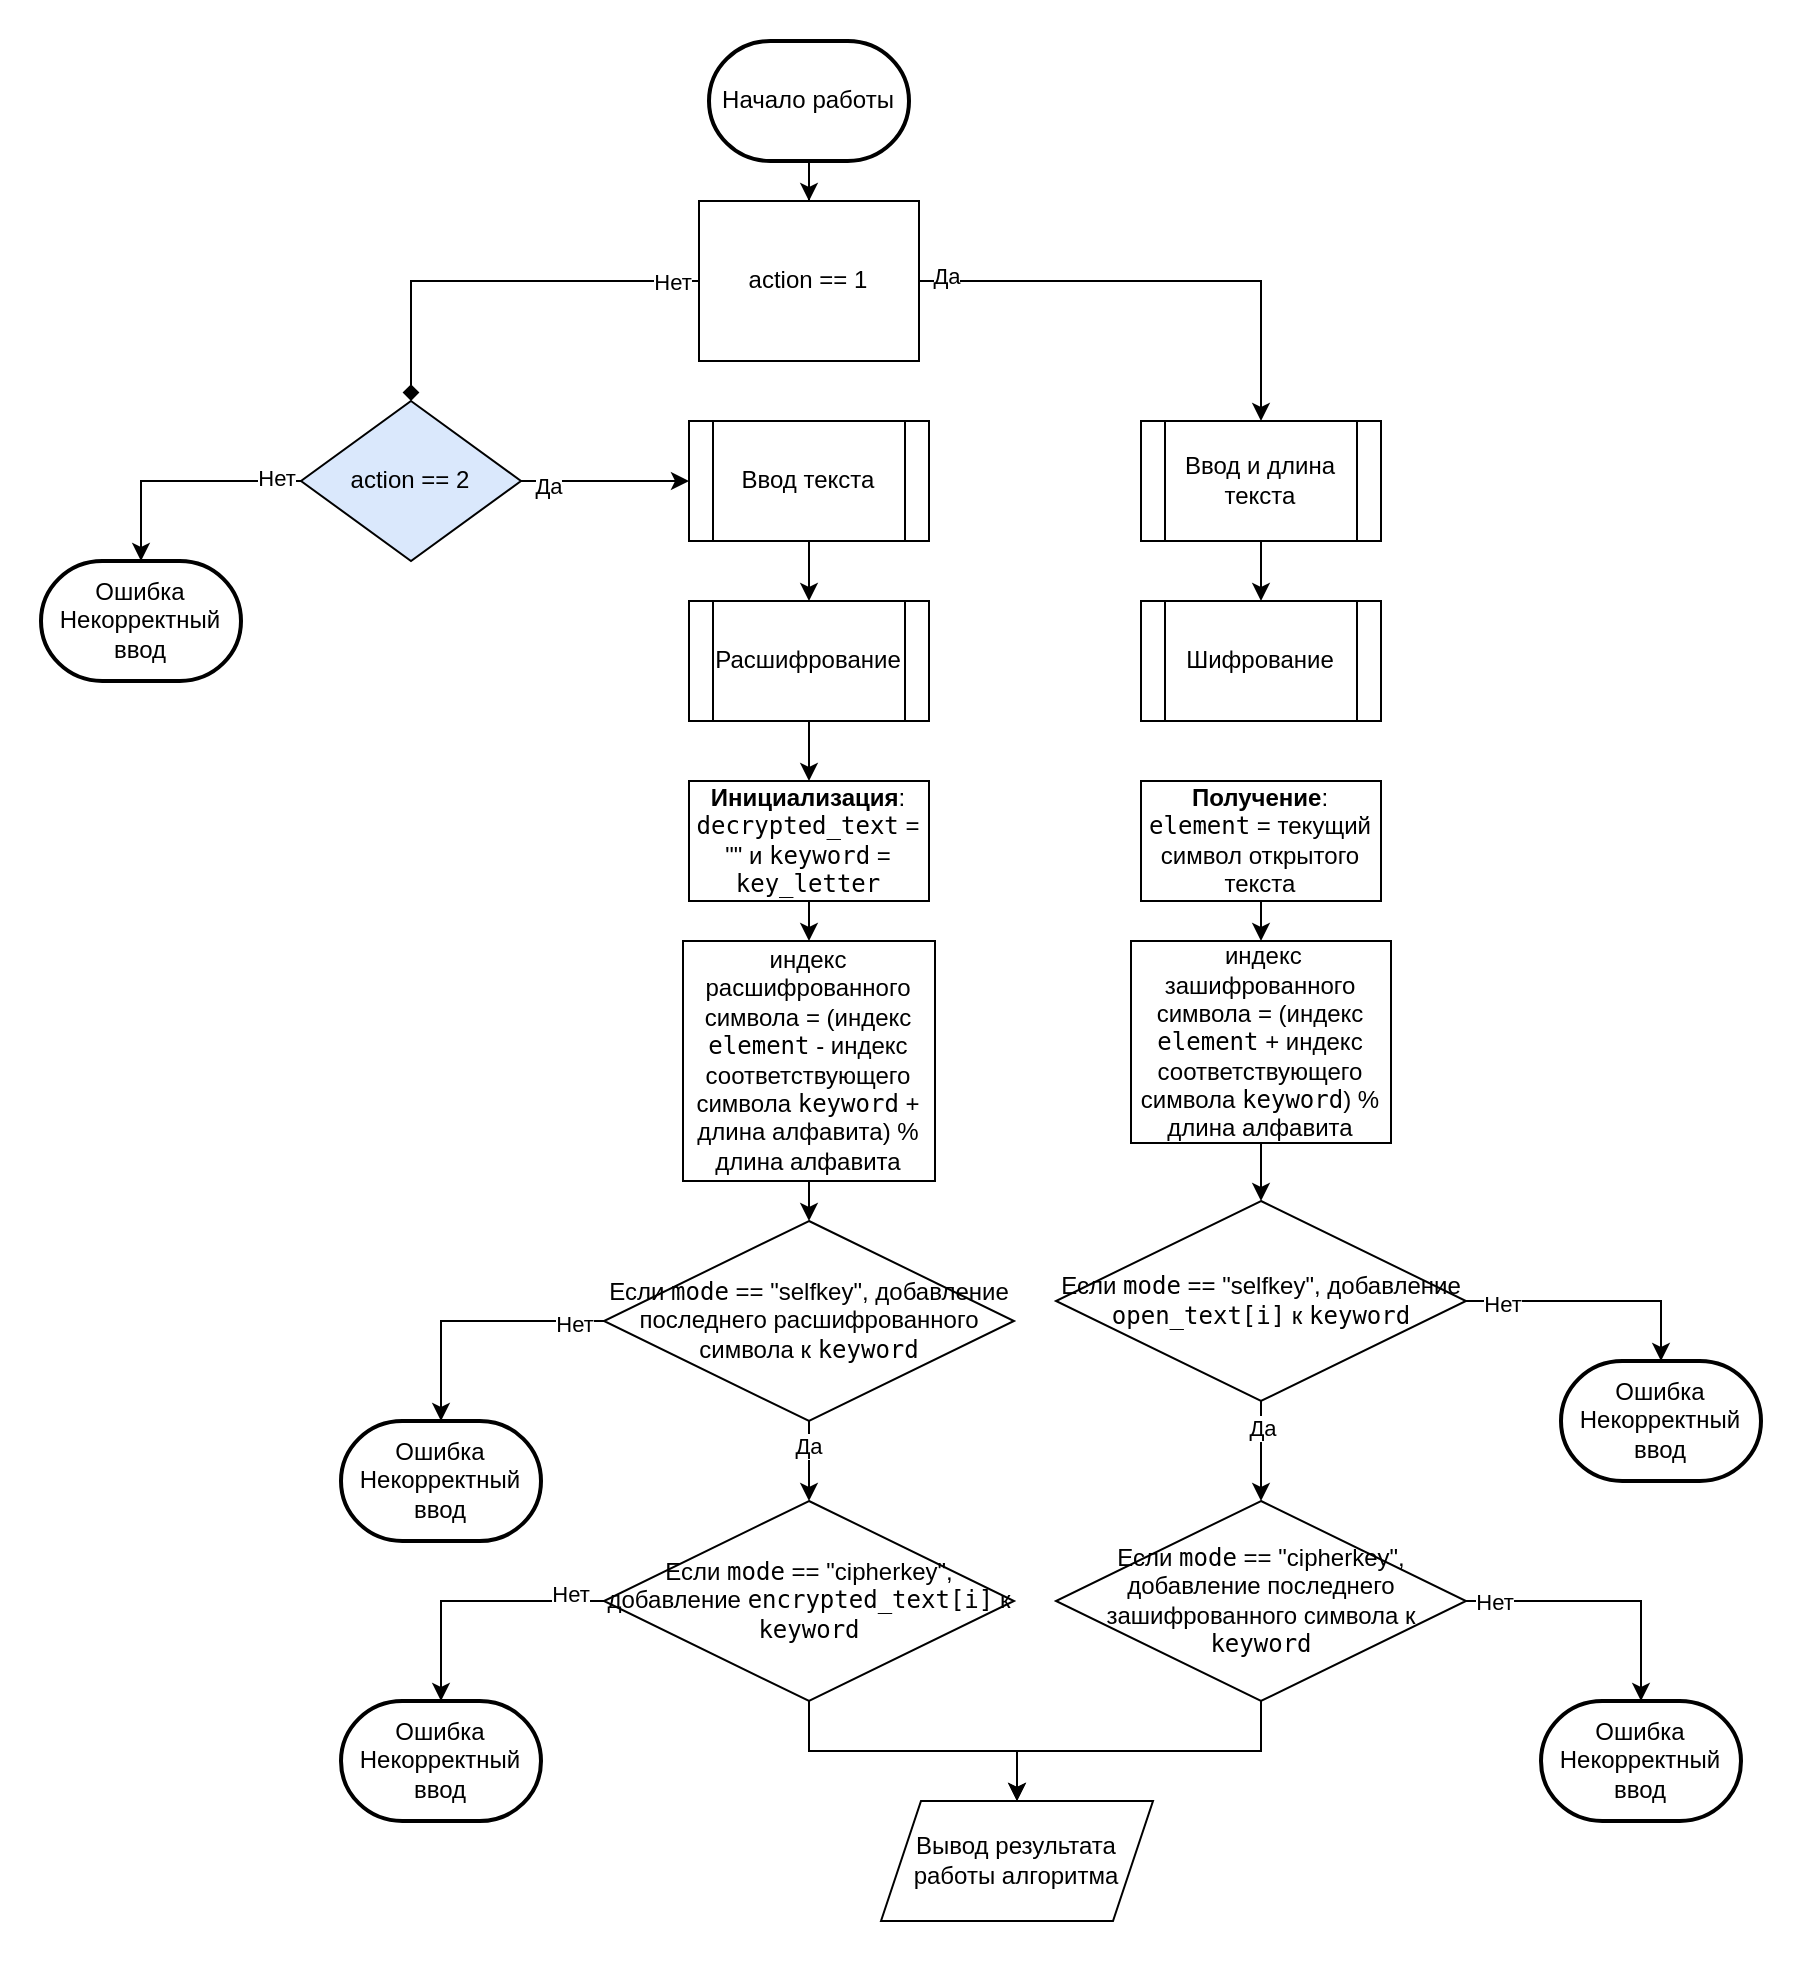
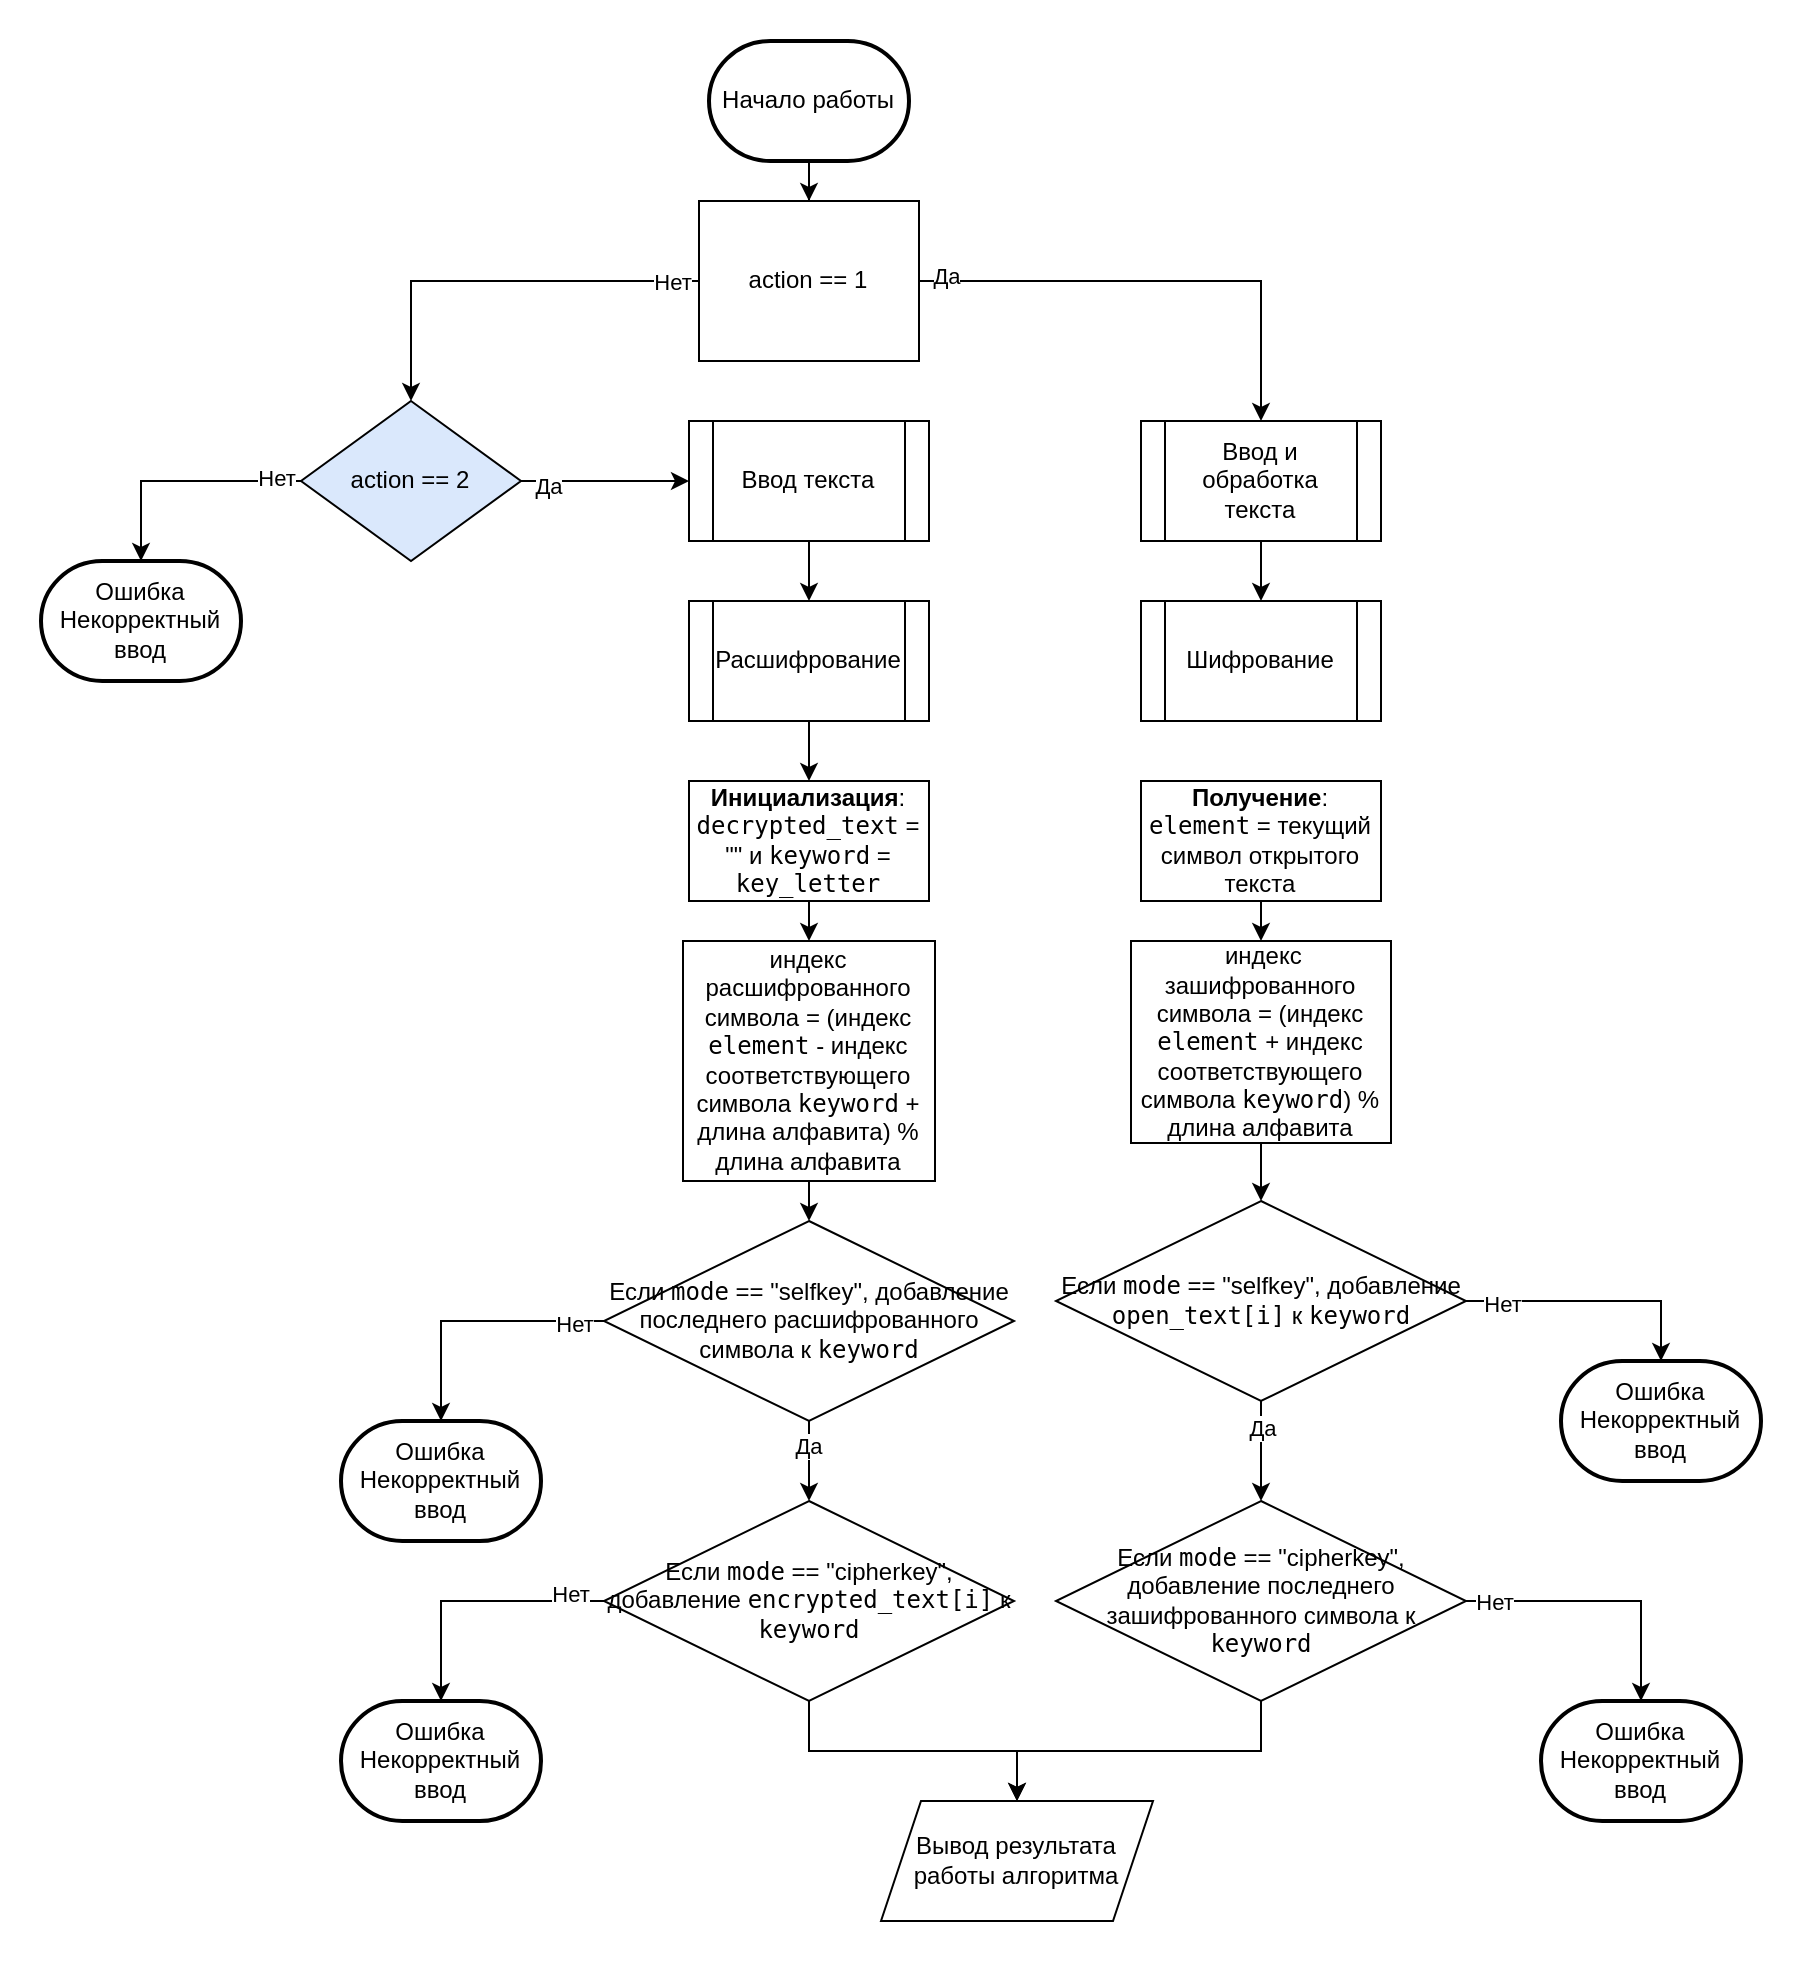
edge "action == 1" -> "action == 2": arrowhead diamond -> classic
node "Ввод и длина текста": label "Ввод и длина текста" -> "Ввод и обработка текста"
